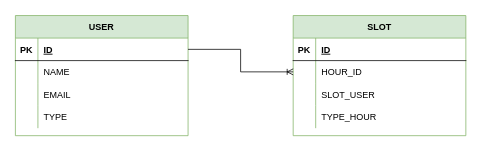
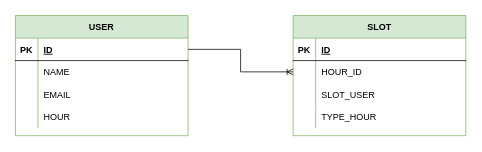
node "TYPE": label "TYPE" -> "HOUR"
